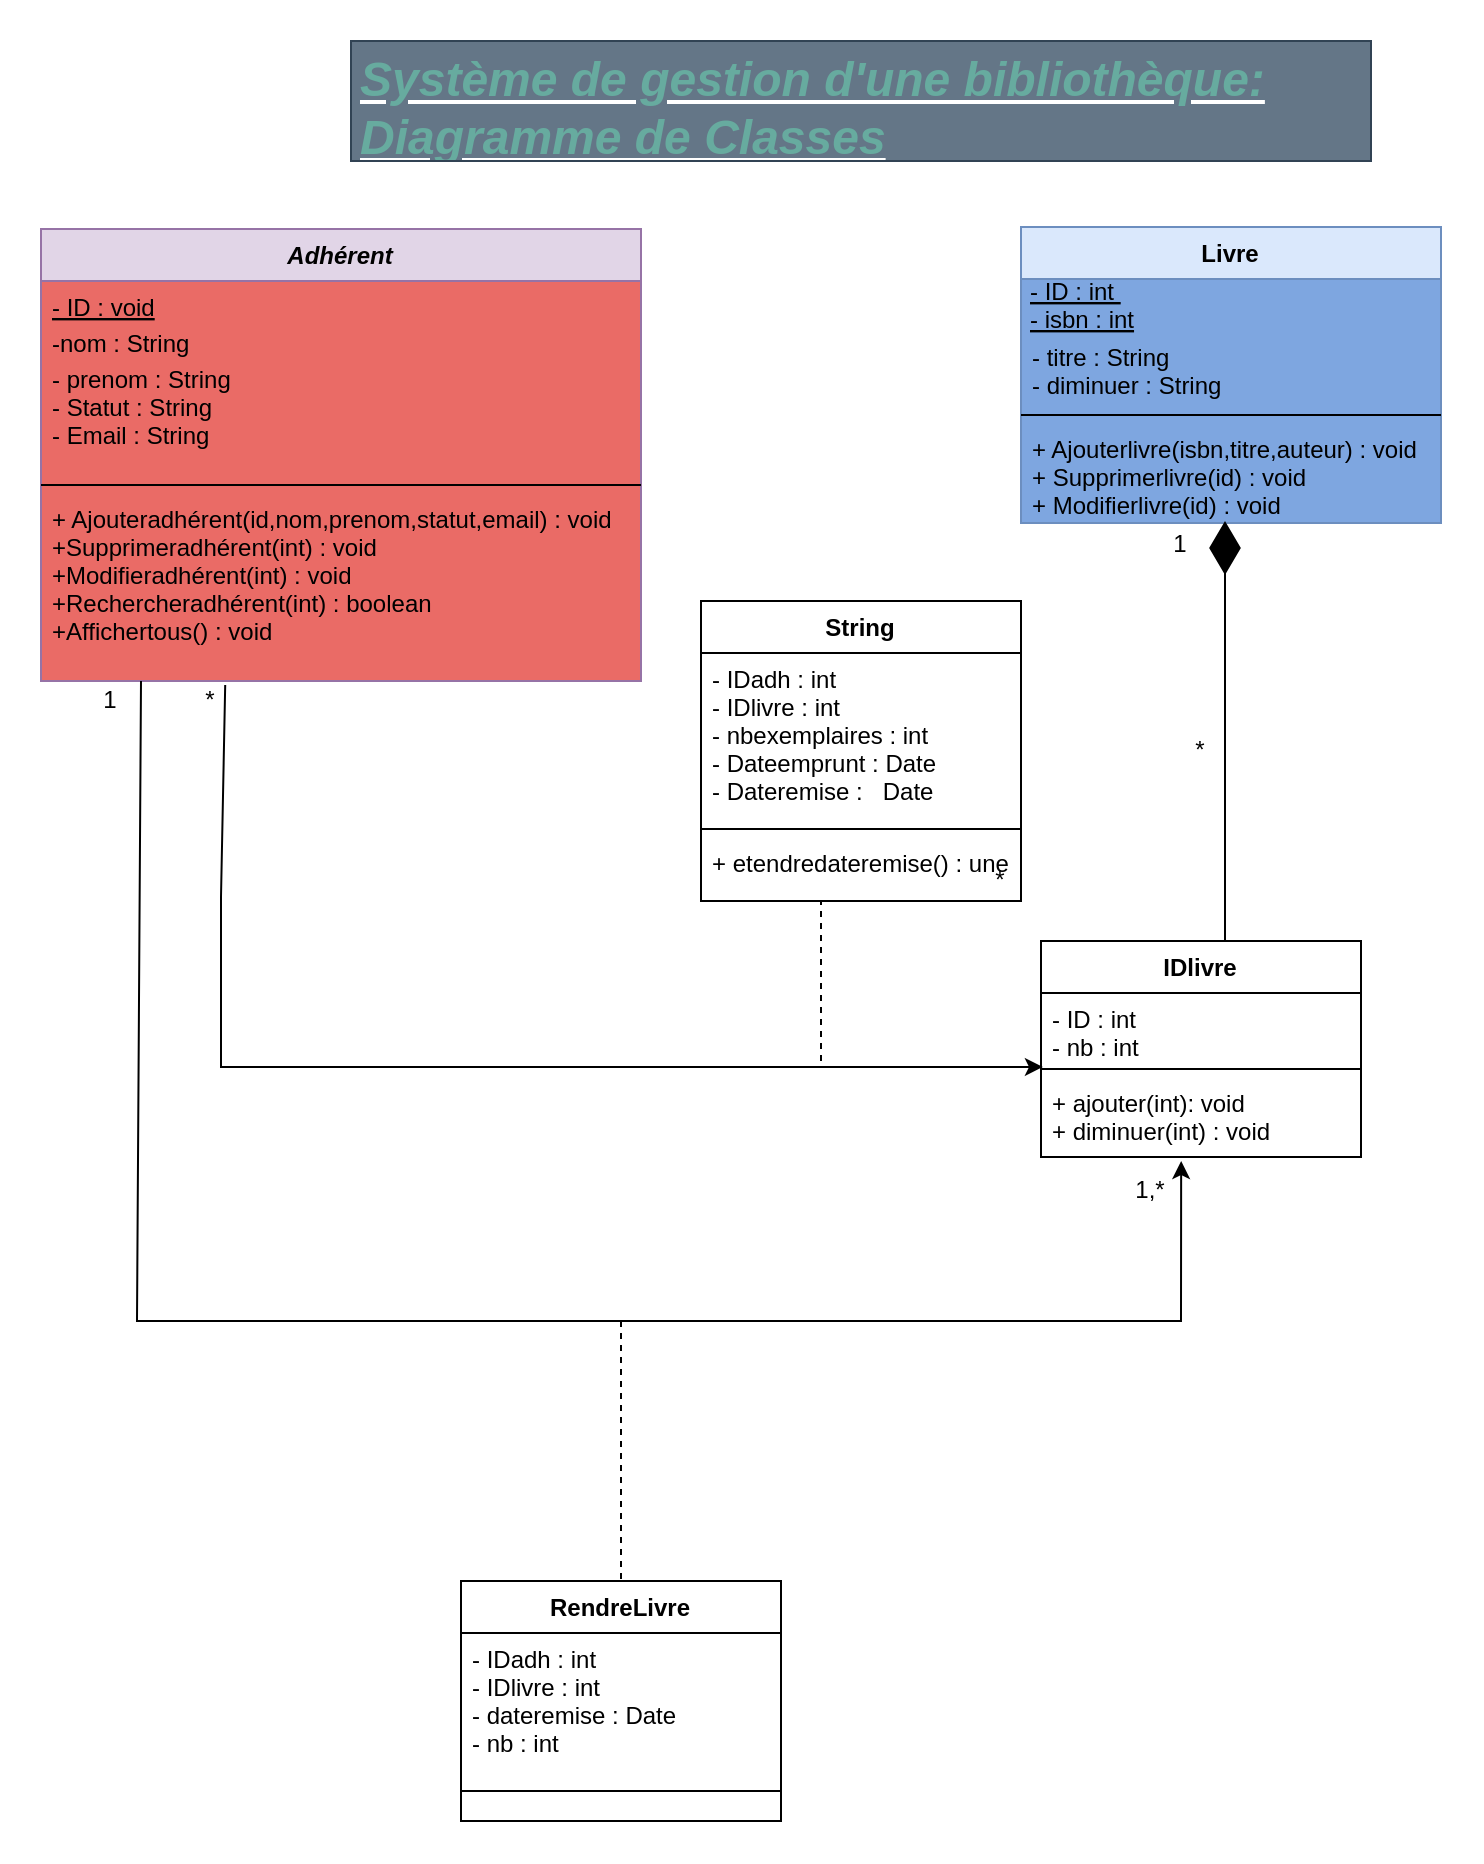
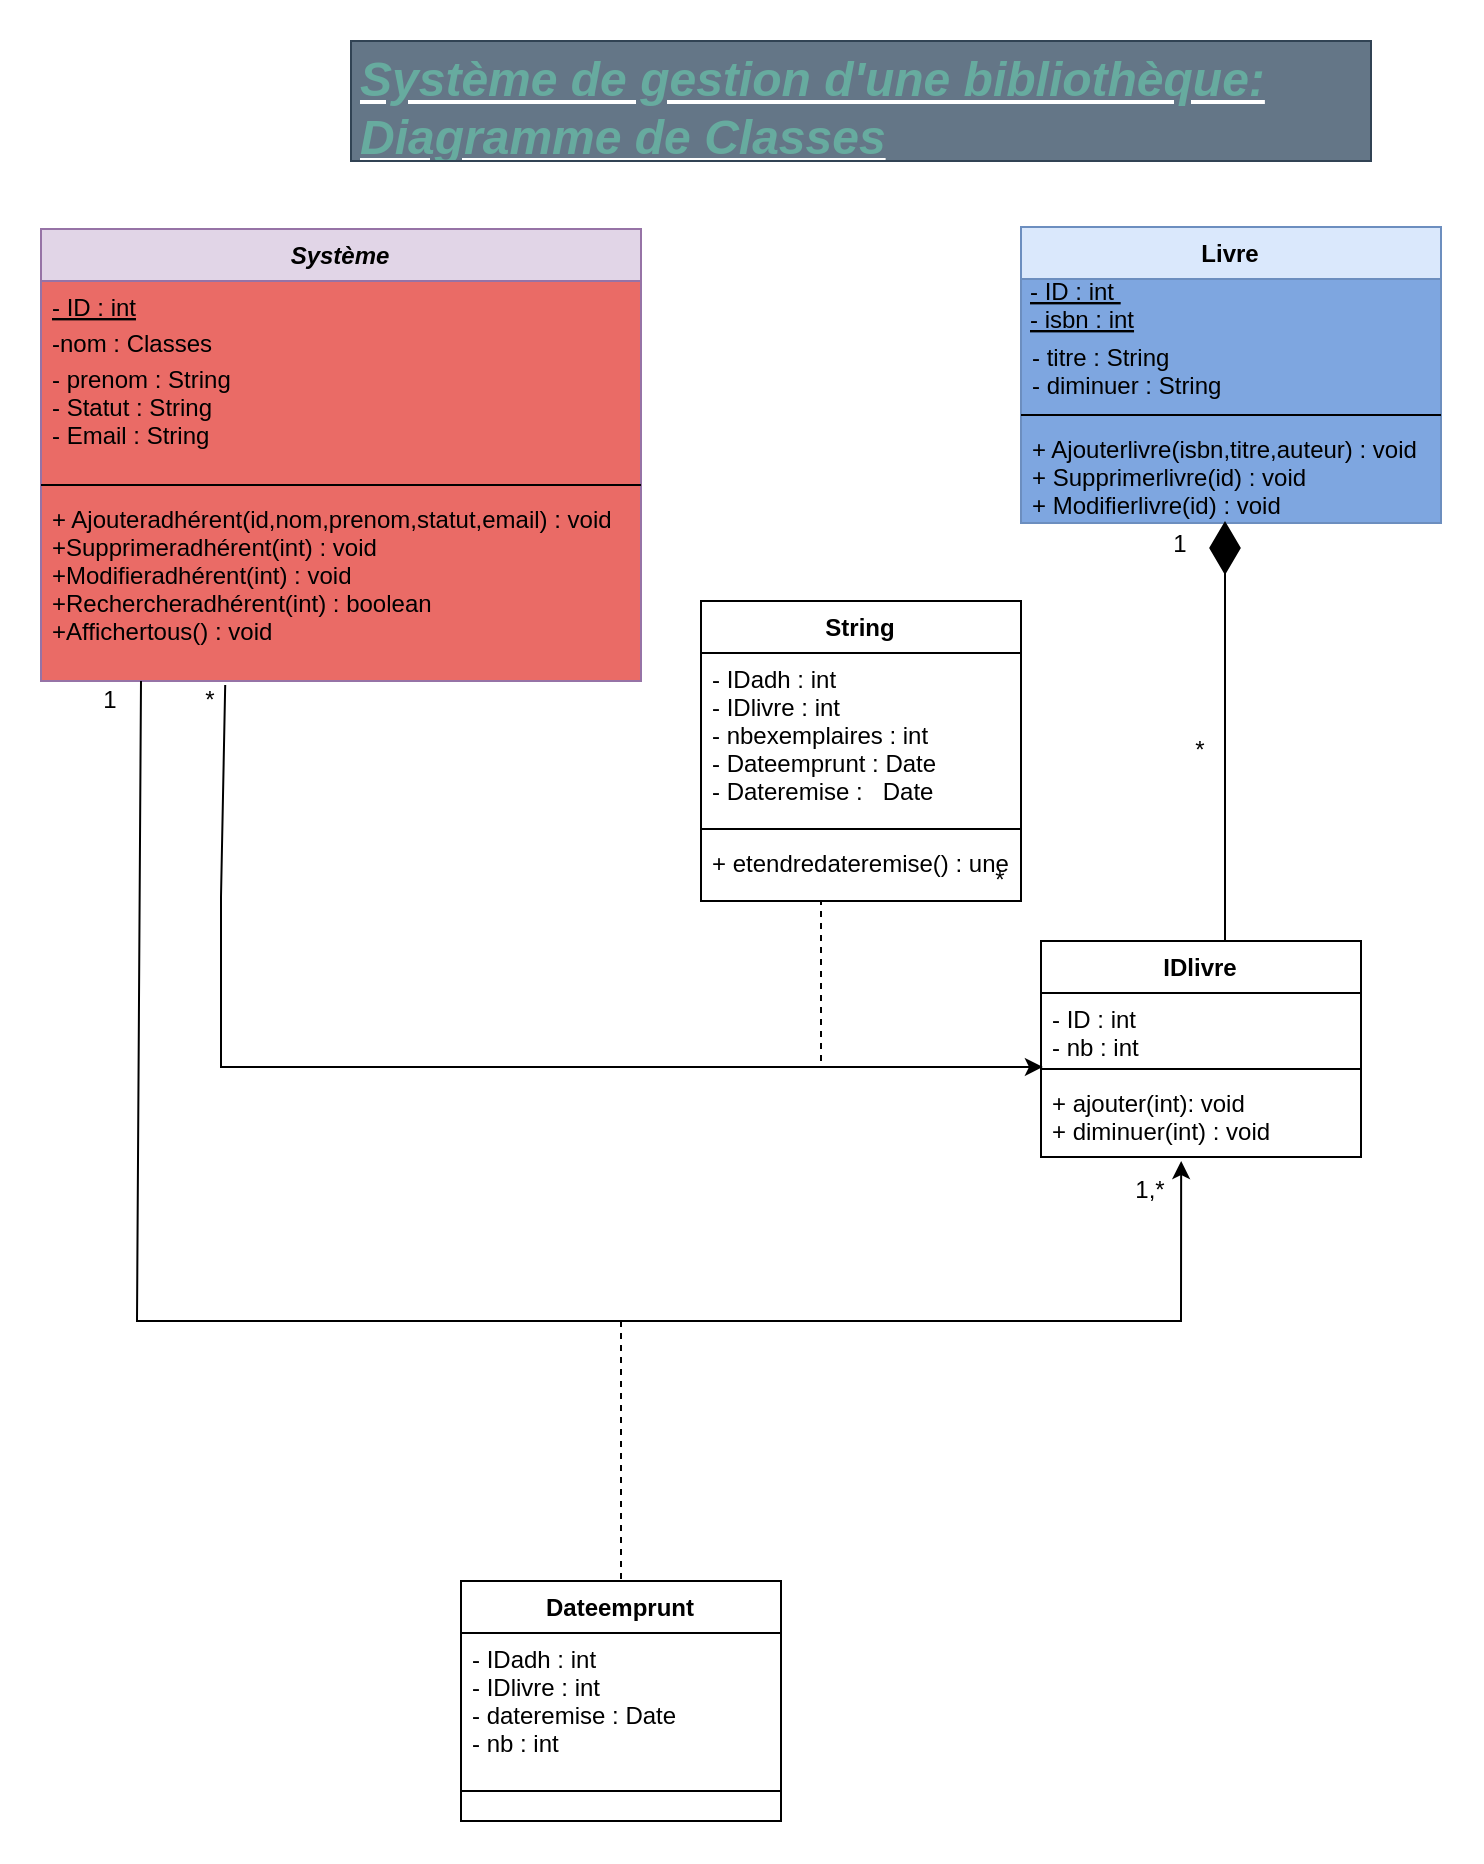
node "Adhérent": label "Adhérent" -> "Système"
node "- ID : void": label "- ID : void" -> "- ID : int"
node "-nom : String": label "-nom : String" -> "-nom : Classes"
node "RendreLivre": label "RendreLivre" -> "Dateemprunt"
